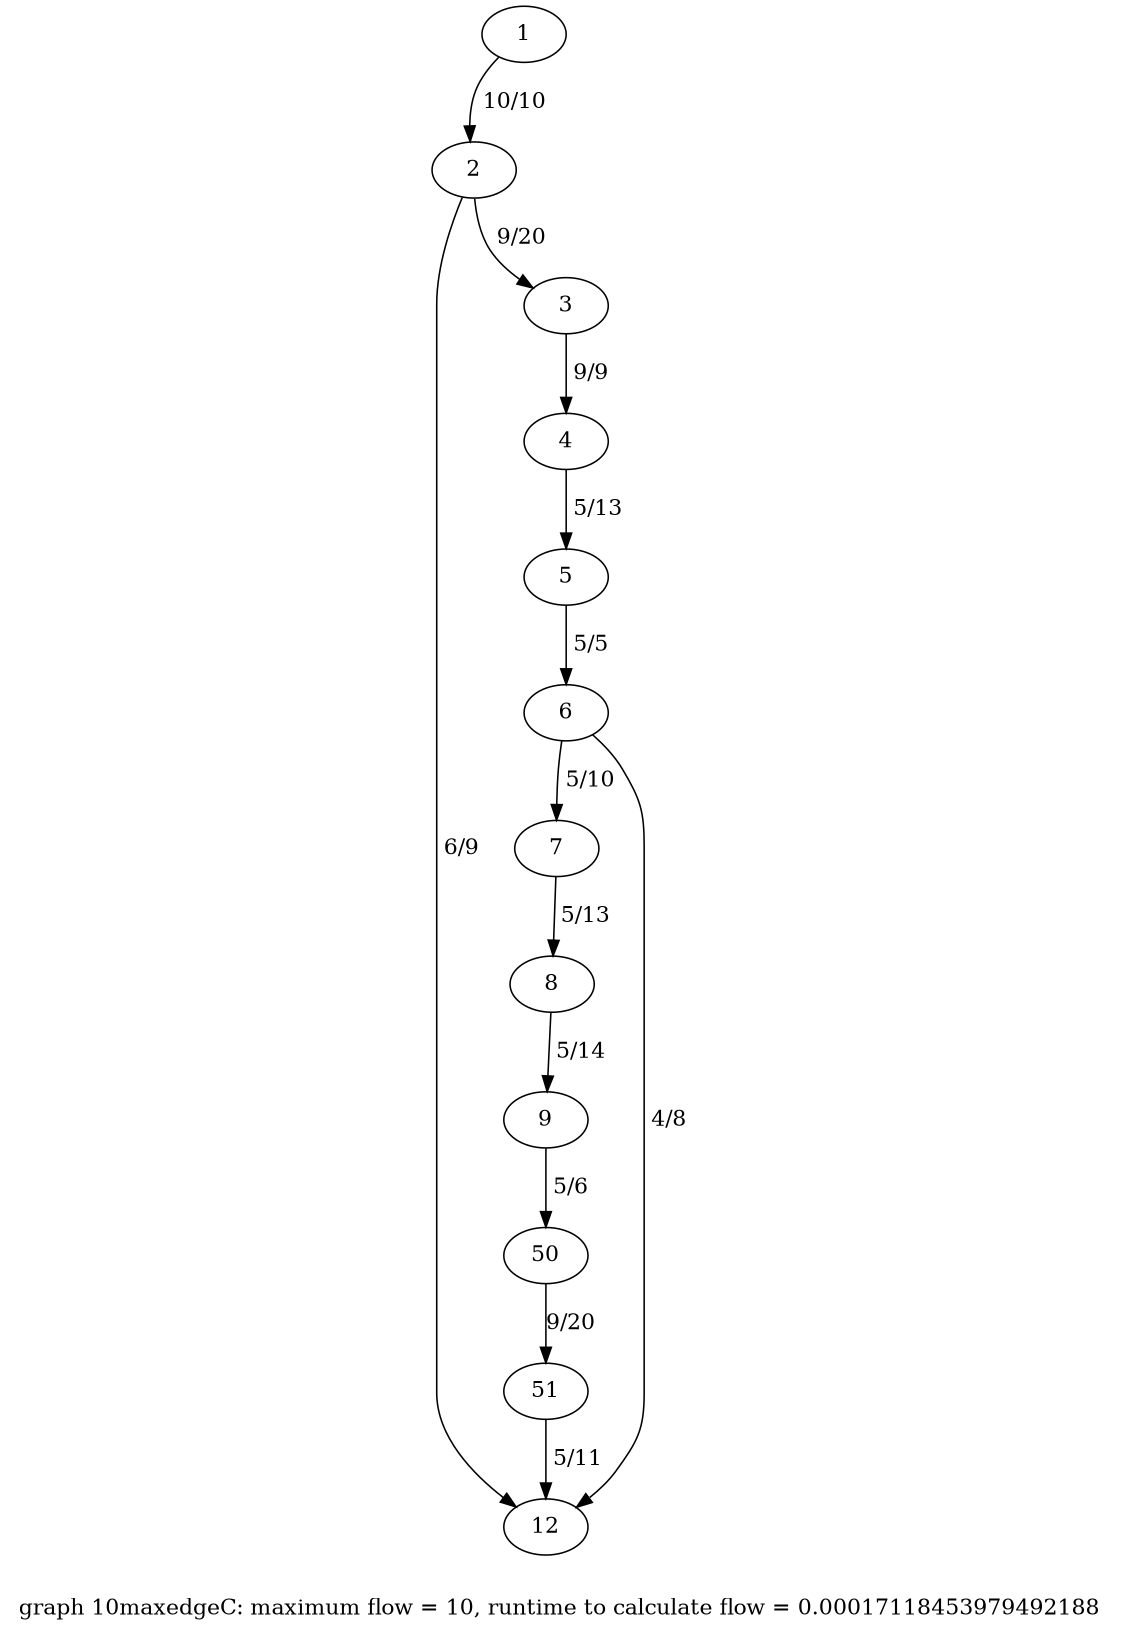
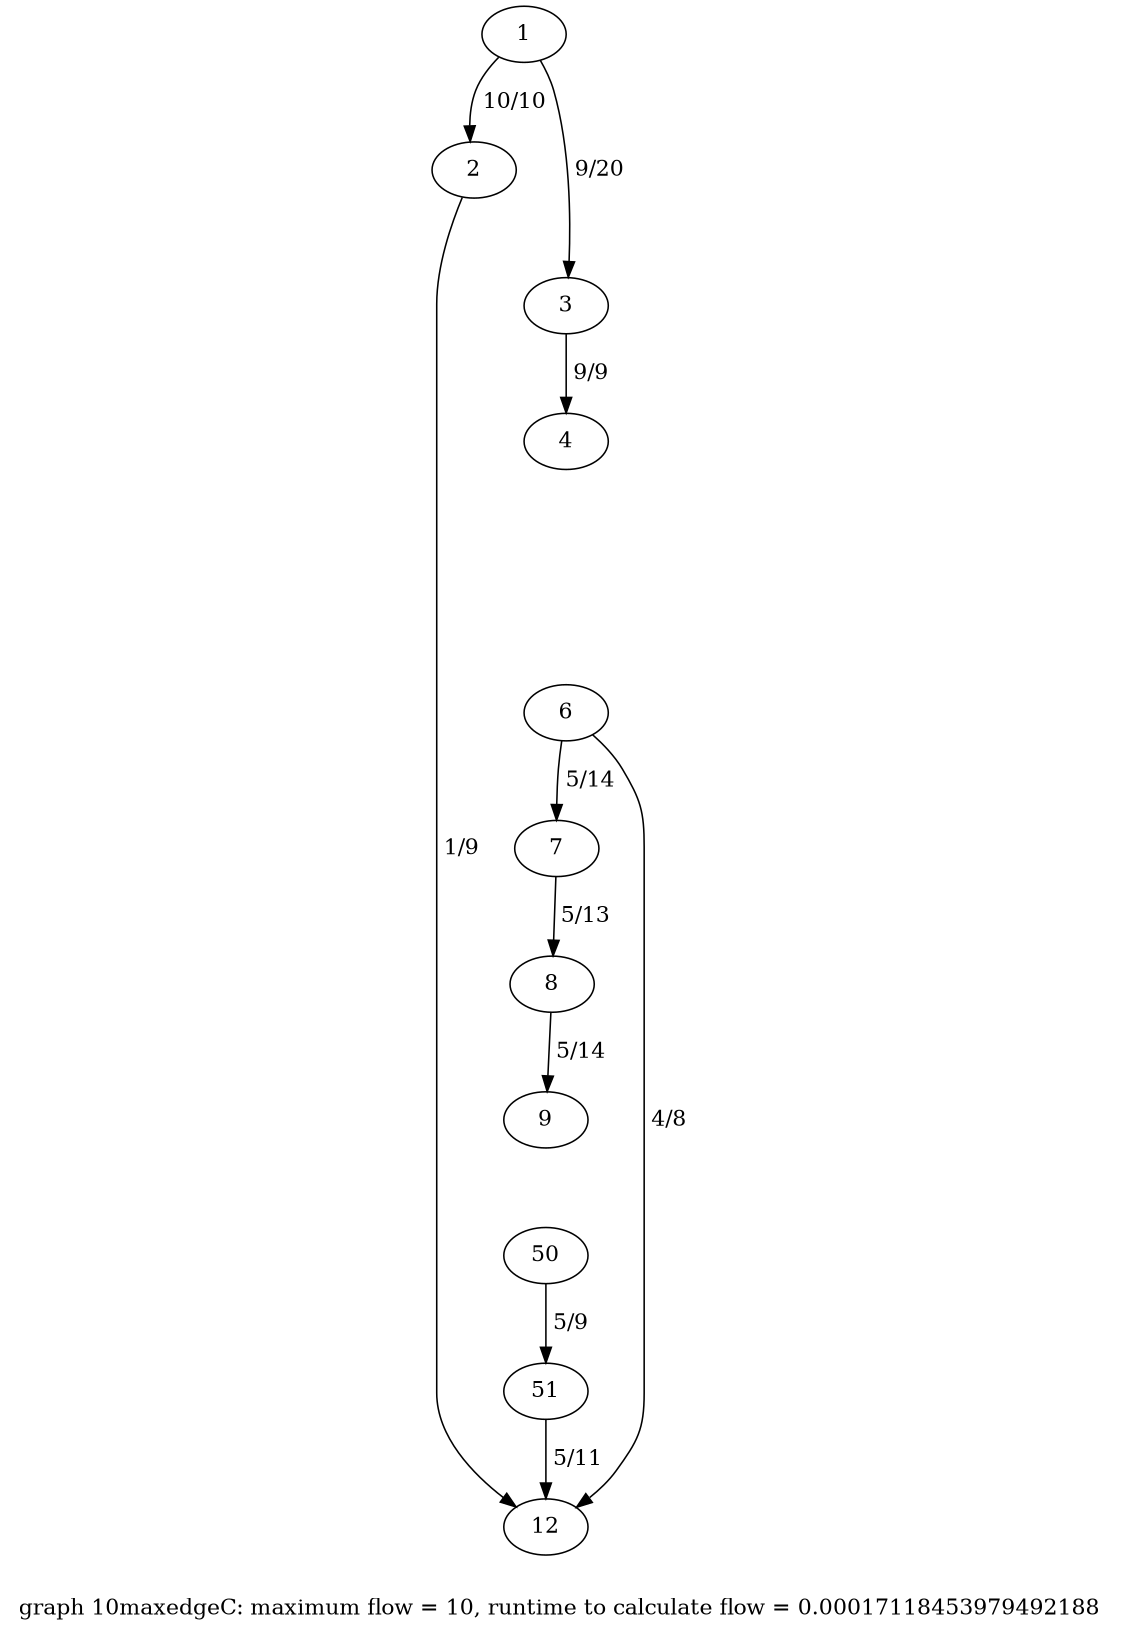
edge "2" -> "3": now "1" -> "3"
node "5": removed
edge "6" -> "7": label " 5/10 " -> " 5/14 "
edge "2" -> "12": label " 6/9 " -> " 1/9 "
edge "9" -> "50": removed, label "5/6"
edge "50" -> "51": label " 9/20 " -> " 5/9 "
